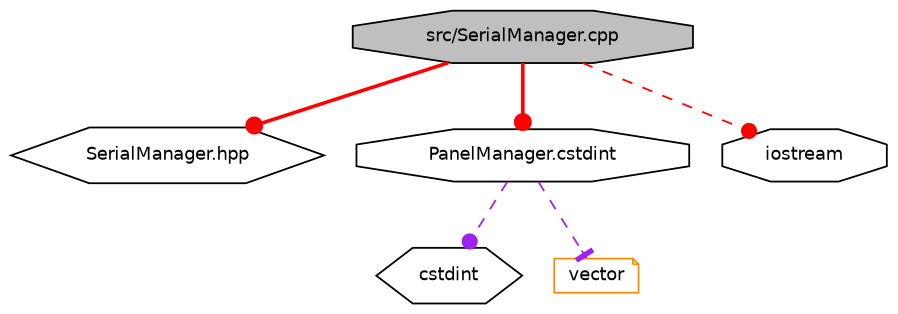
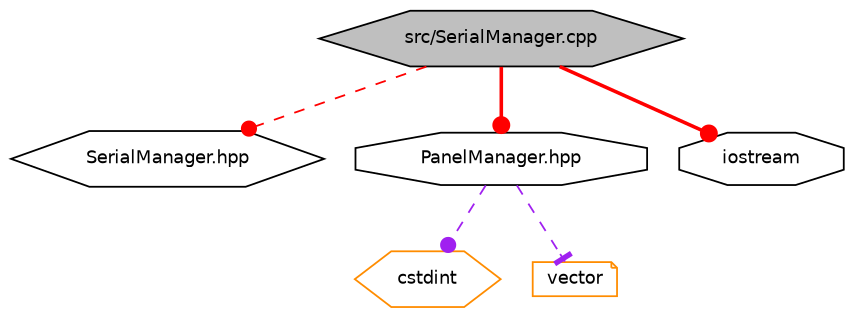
node "src/SerialManager.cpp": shape octagon -> hexagon
edge "src/SerialManager.cpp" -> "SerialManager.hpp": style bold -> dashed
edge "src/SerialManager.cpp" -> "iostream": style dashed -> bold
node "PanelManager.cstdint": label "PanelManager.cstdint" -> "PanelManager.hpp"
node "cstdint": color black -> darkorange
